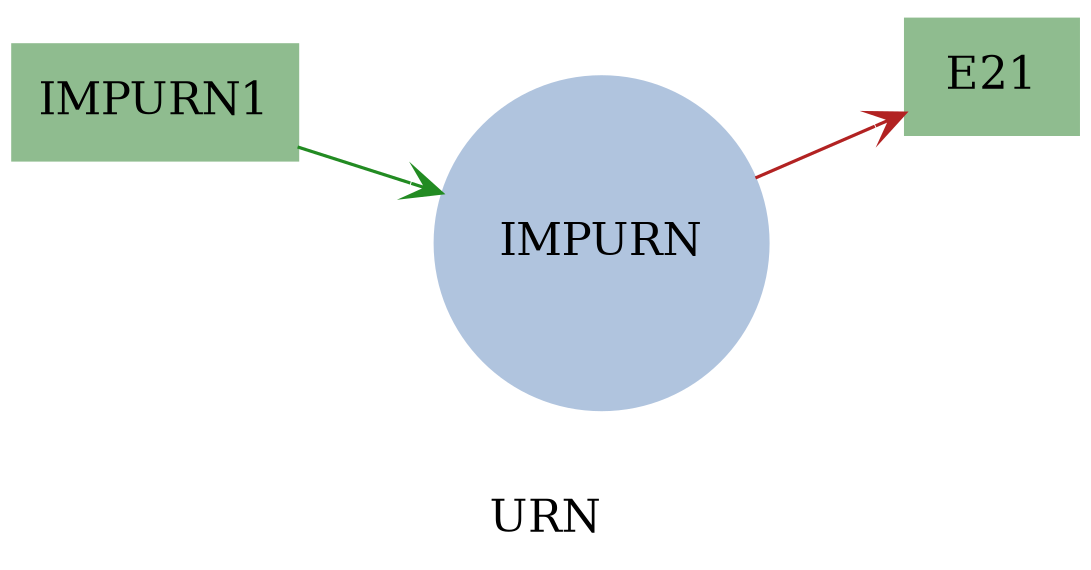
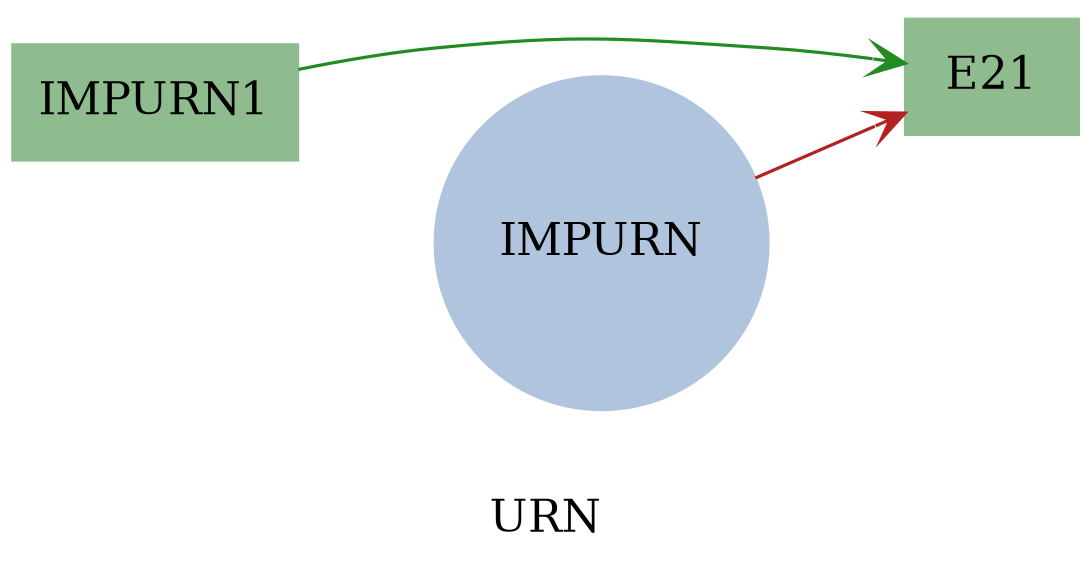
edge "IMPURN1" -> "IMPURN": now "IMPURN1" -> "E21"
